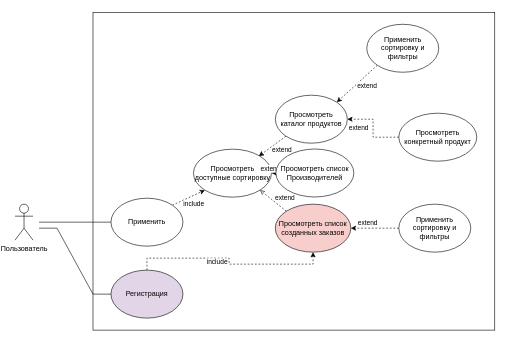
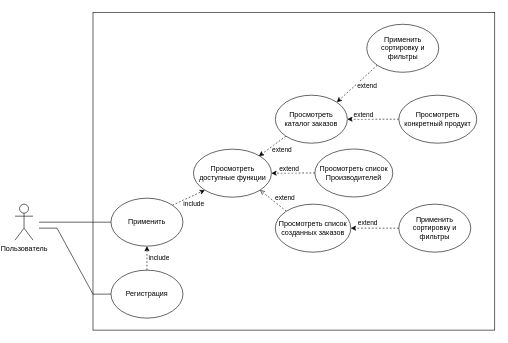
node "Просмотреть каталог продуктов": label "Просмотреть каталог продуктов" -> "Просмотреть каталог заказов"
node "Просмотреть конкретный продукт": moved (438, 137) -> (438, 119)
node "Просмотреть доступные сортировку": label "Просмотреть доступные сортировку" -> "Просмотреть доступные функции"
node "Просмотреть список Производителей": moved (315, 173) -> (354, 173)
node "Просмотреть список созданных заказов": fillcolor #f8cecc -> #ffffff
edge "Регистрация" -> "Просмотреть список созданных заказов": now "Регистрация" -> "Применить"
node "Регистрация": fillcolor #e1d5e7 -> #ffffff
